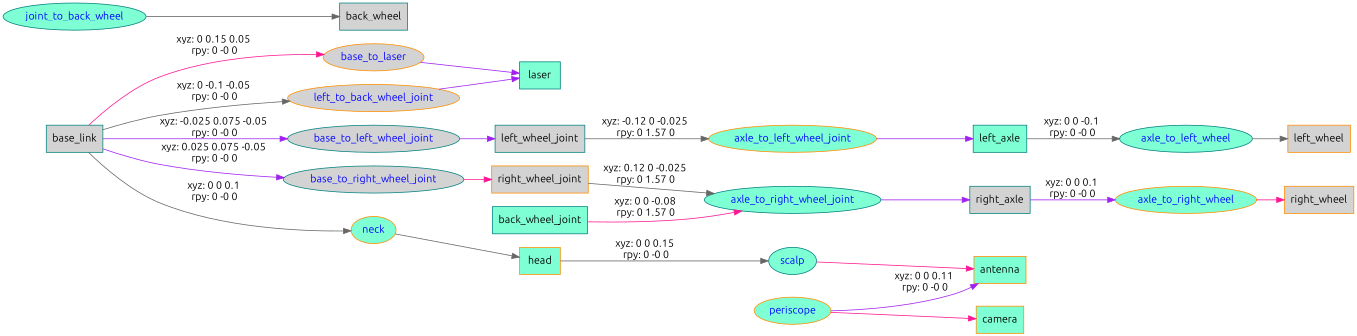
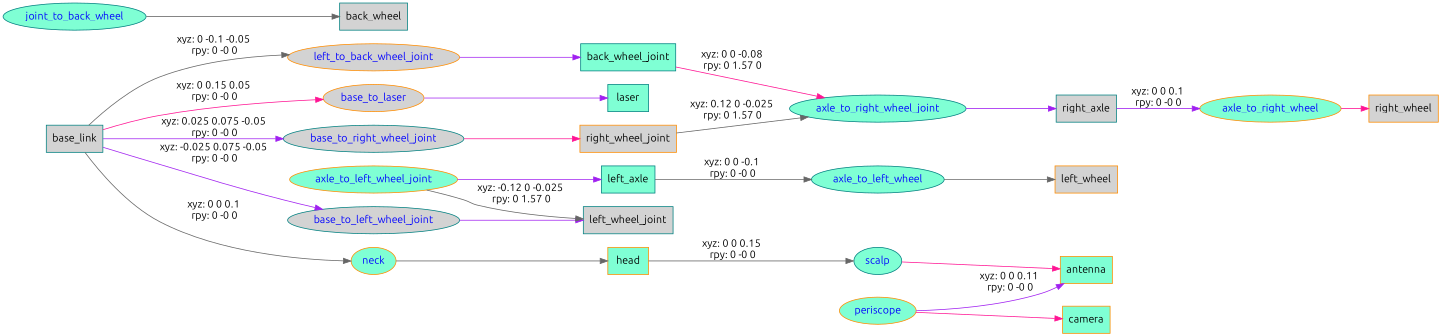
edge "left_to_back_wheel_joint" -> "laser": now "left_to_back_wheel_joint" -> "back_wheel_joint"
edge "left_wheel_joint" -> "axle_to_left_wheel_joint": reversed
